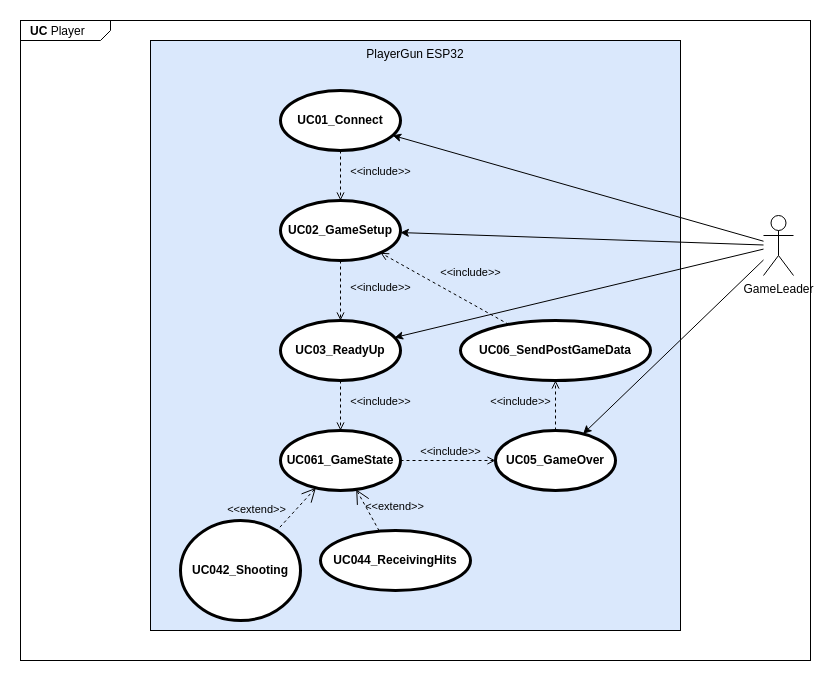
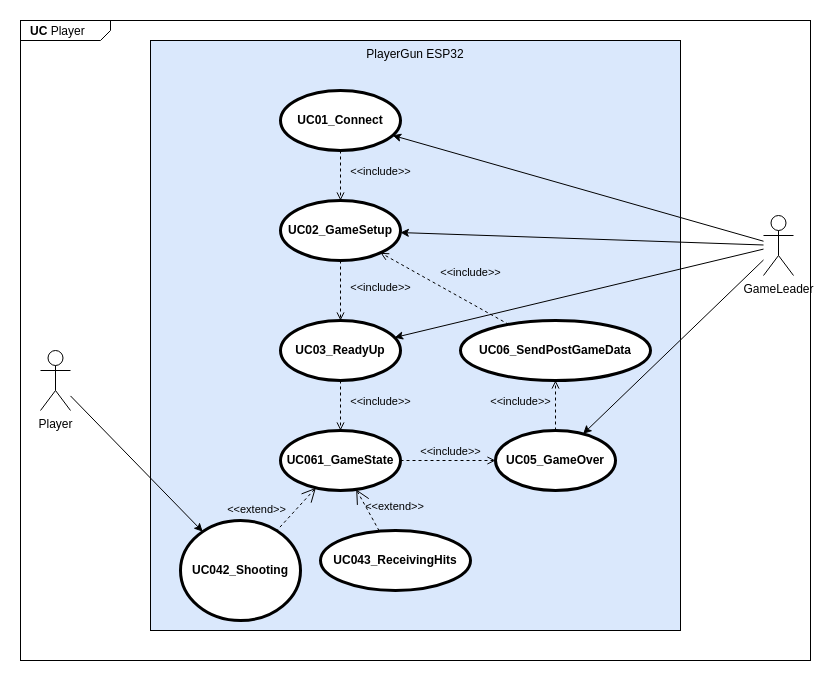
node "Player": added
edge "Player" -> "UC042_Shooting": added
node "UC044_ReceivingHits": label "UC044_ReceivingHits" -> "UC043_ReceivingHits"
